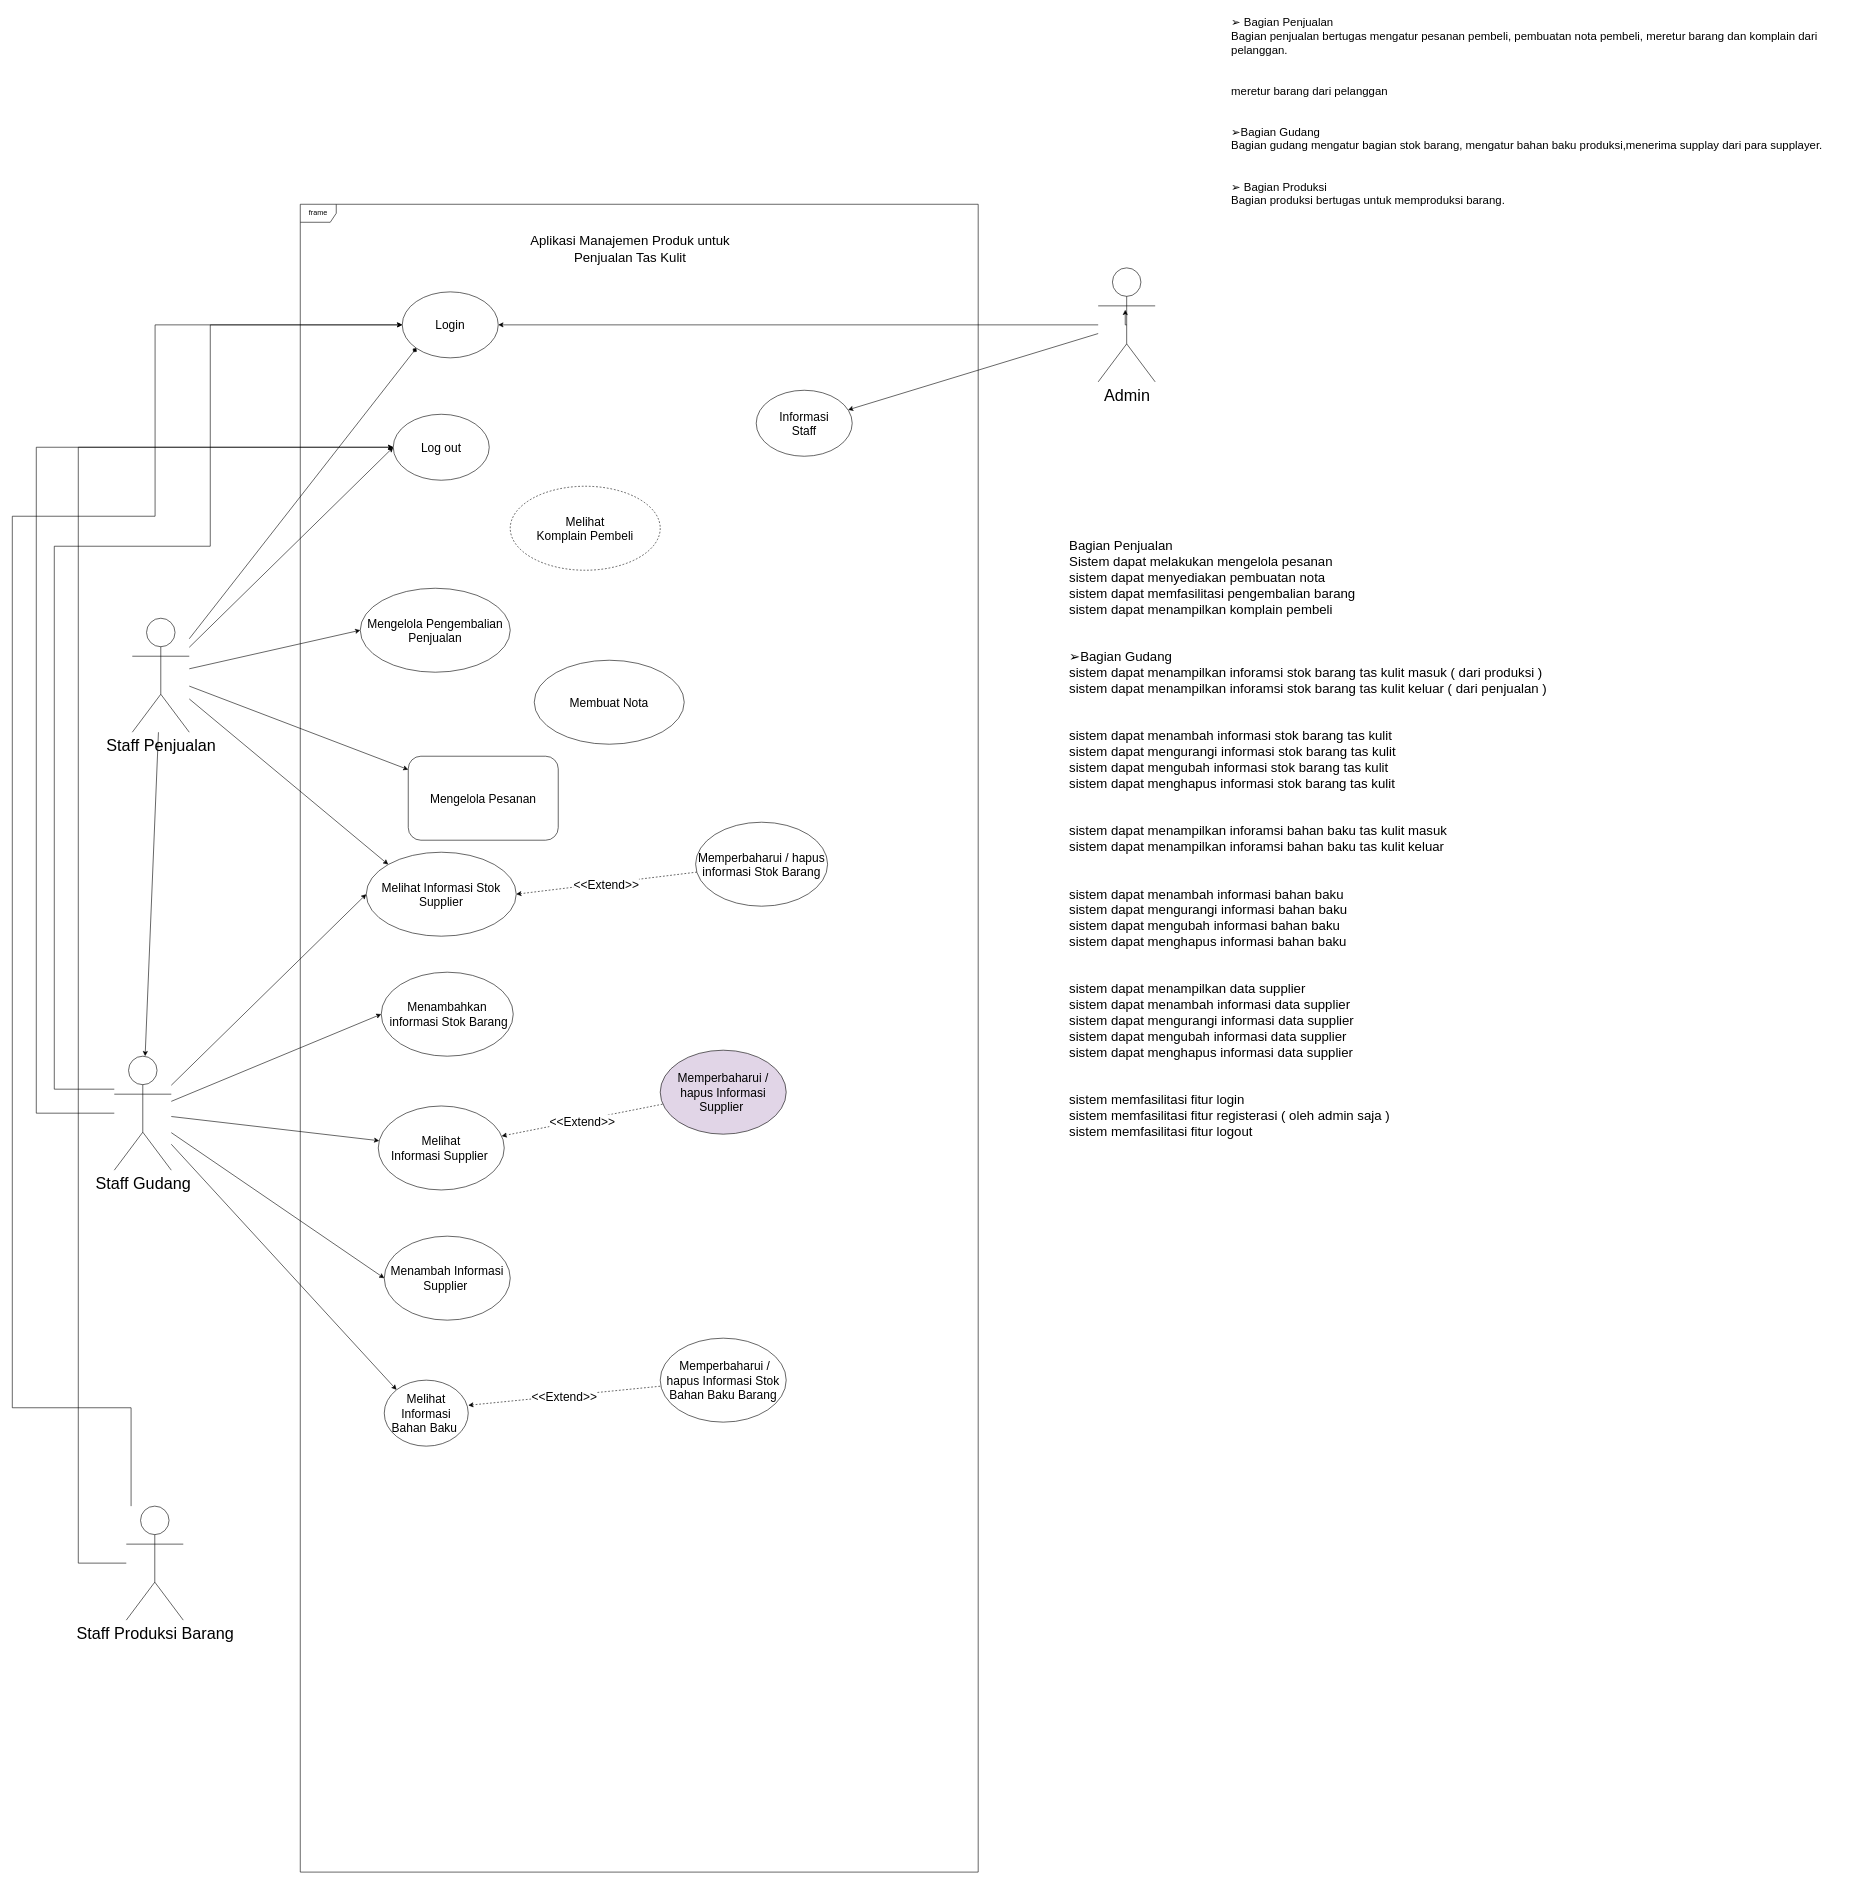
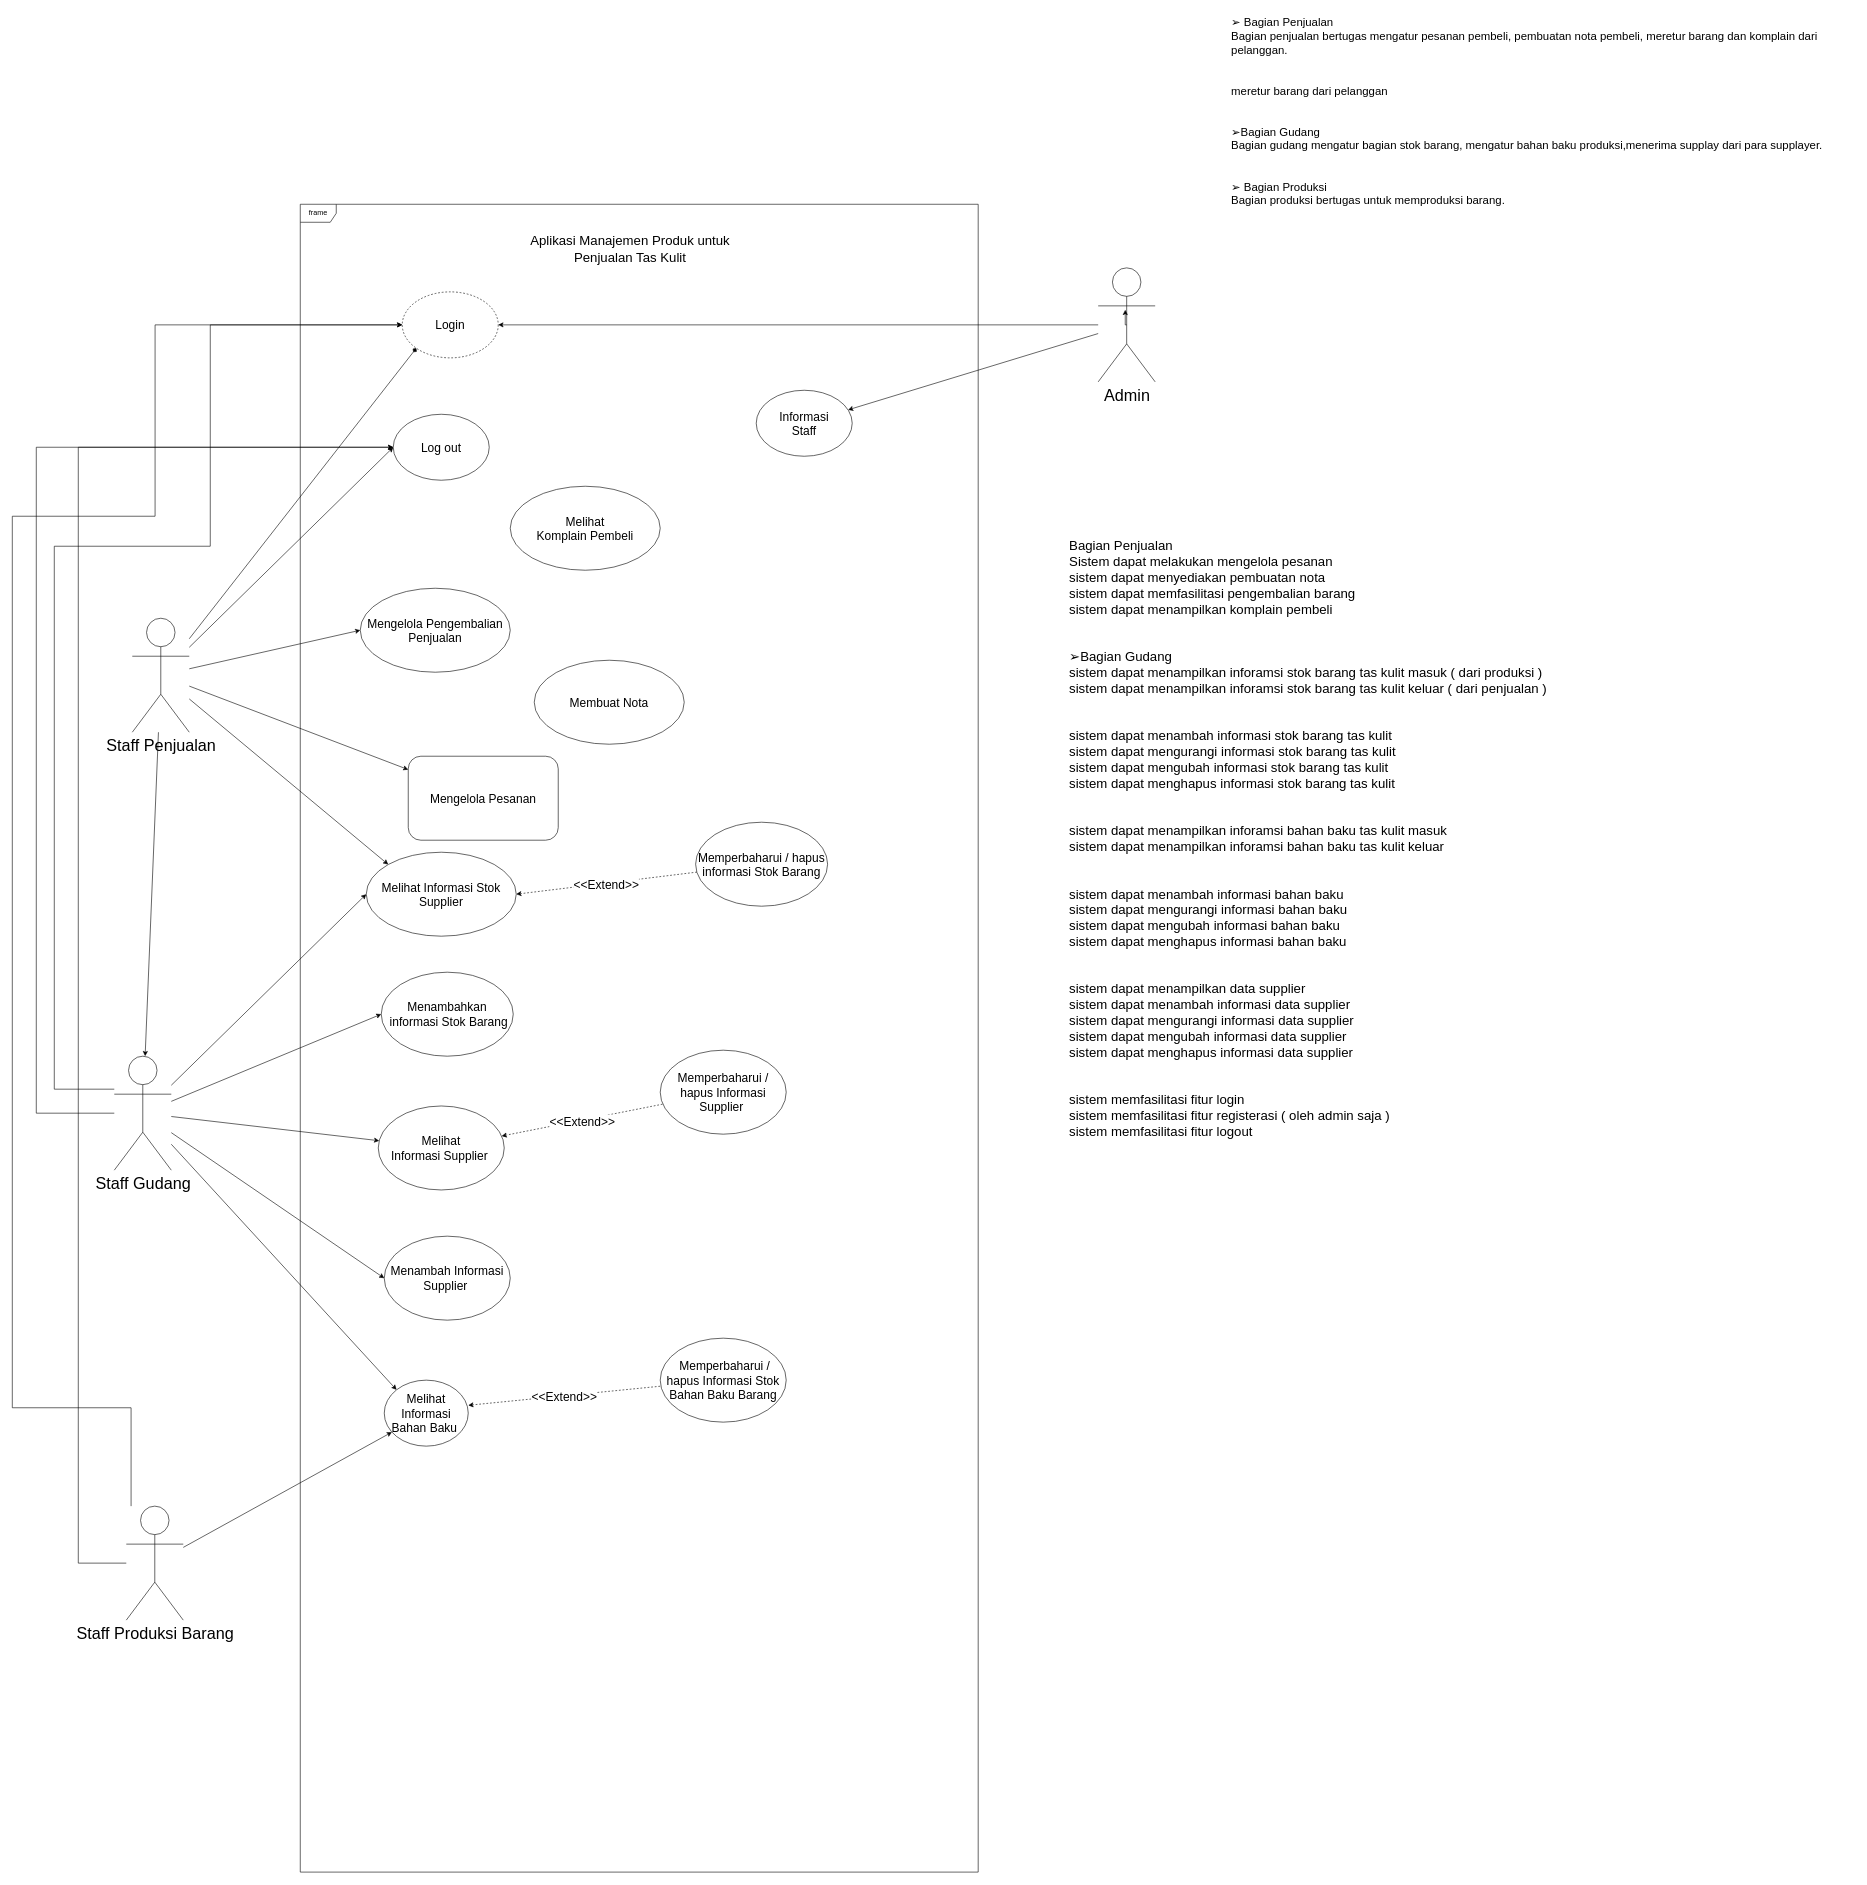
node "Login": style solid -> dashed
node "Melihat Komplain Pembeli": style dashed -> solid
node "Memperbaharui / hapus Informasi Supplier": fillcolor #e1d5e7 -> #ffffff
edge "Staff Produksi Barang" -> "Melihat Informasi Bahan Baku": added
